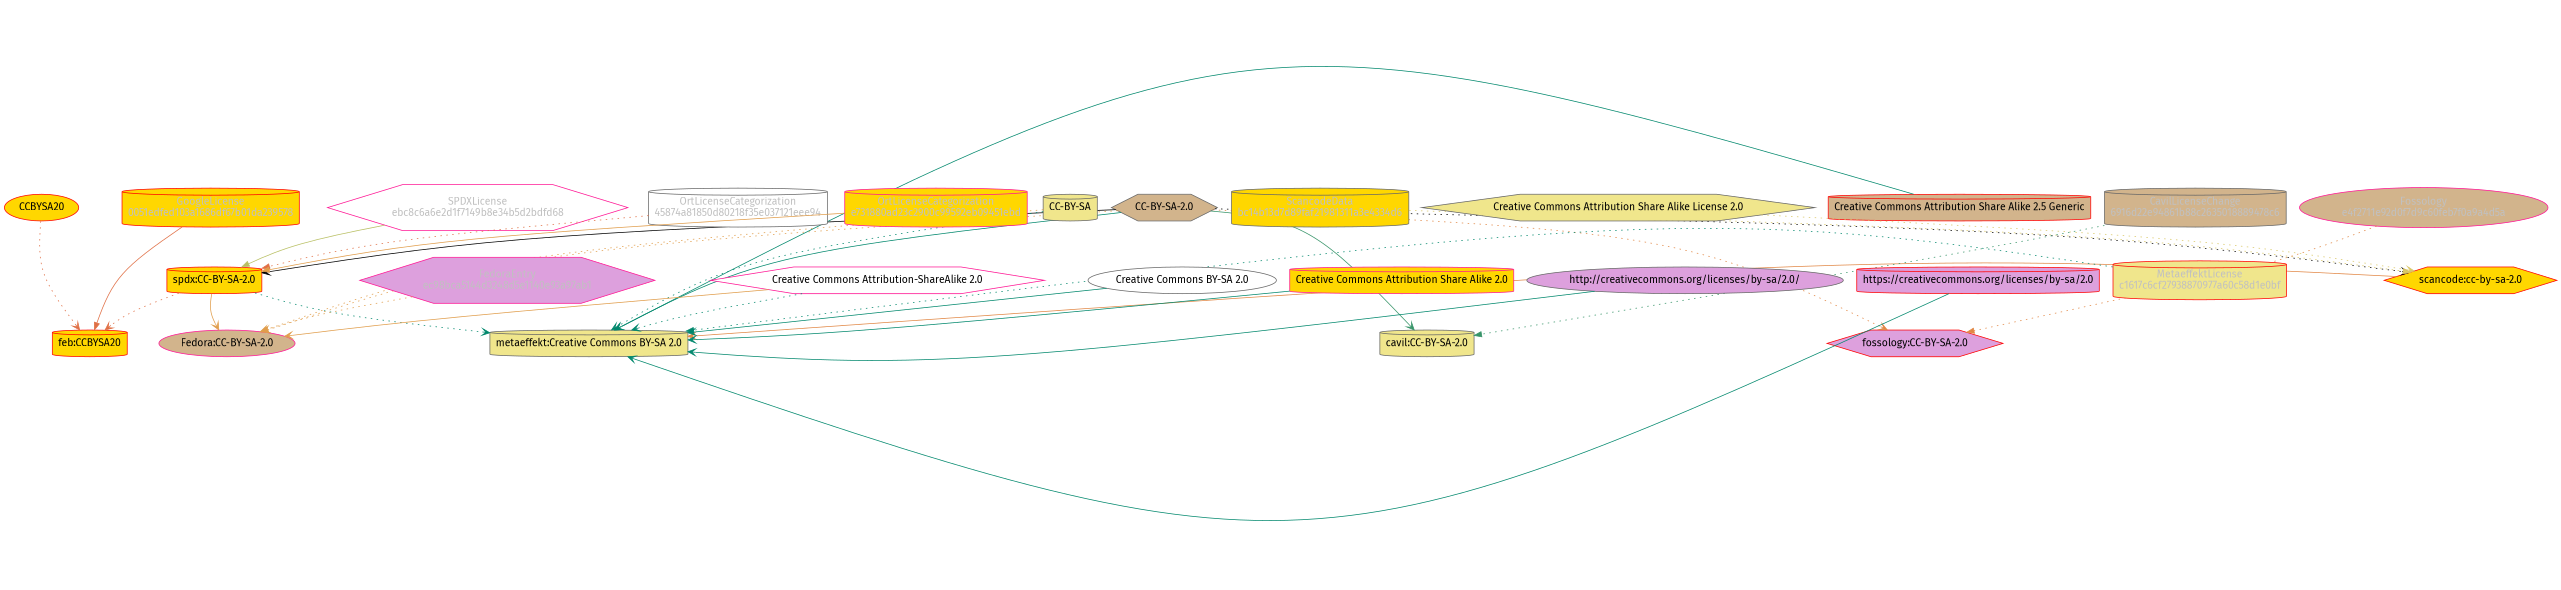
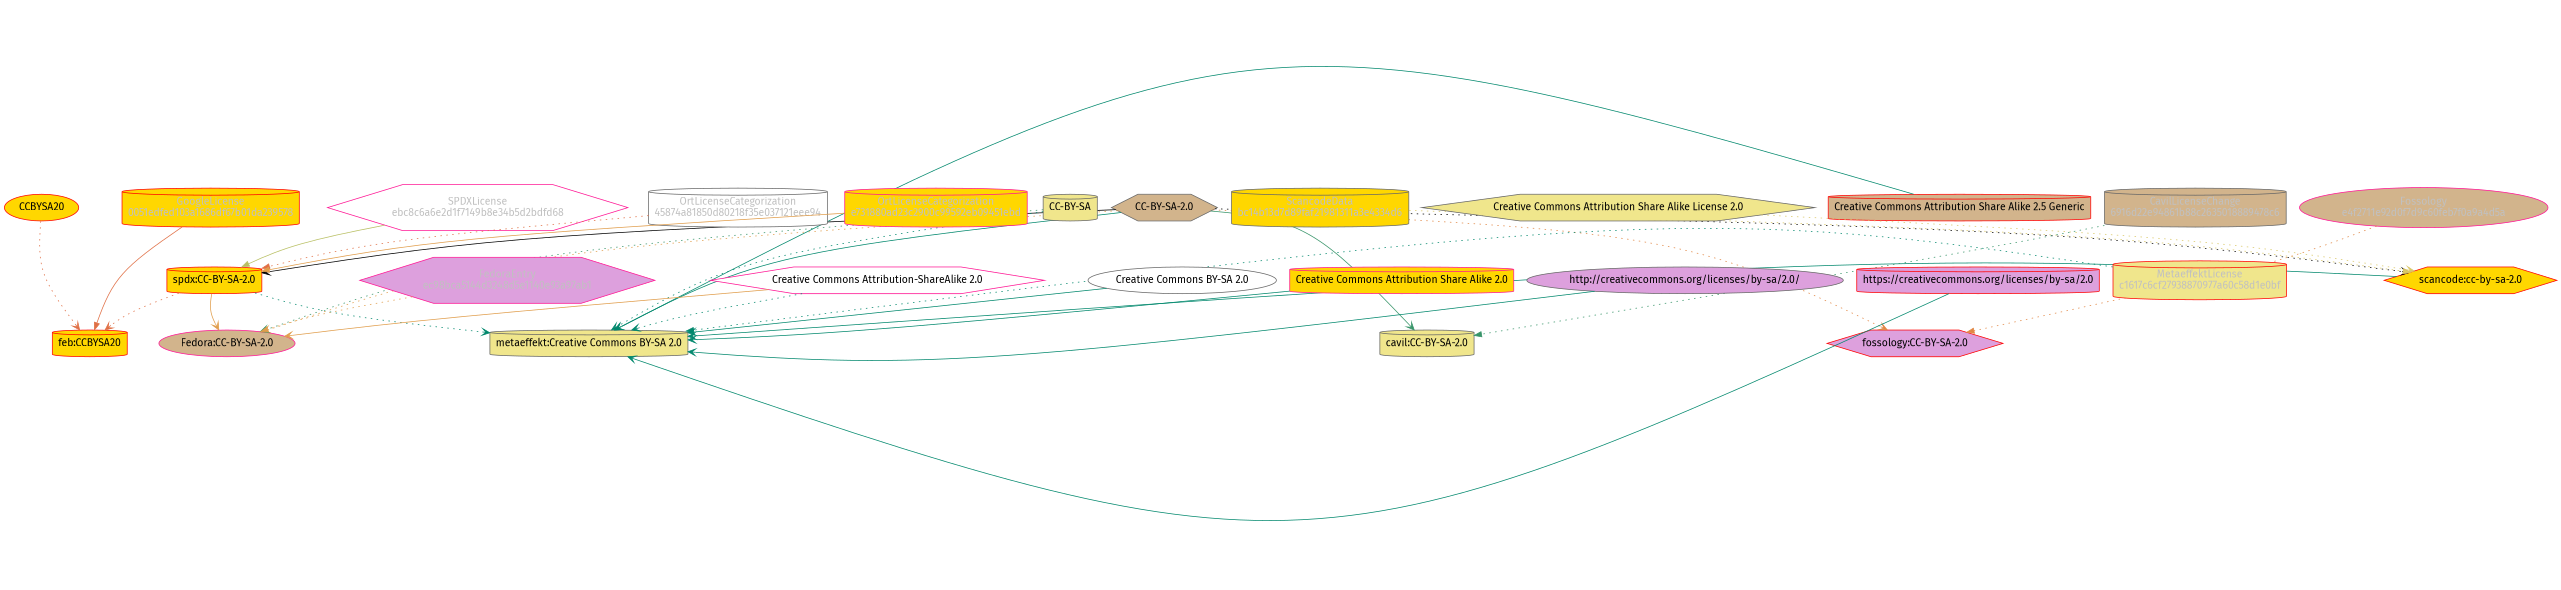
edge "CC-BY-SA" -> "Fedora:CC-BY-SA-2.0": color #e09d4b -> #379469
edge "scancode:cc-by-sa-2.0" -> "metaeffekt:Creative Commons BY-SA 2.0": color #e18745 -> #00876c
